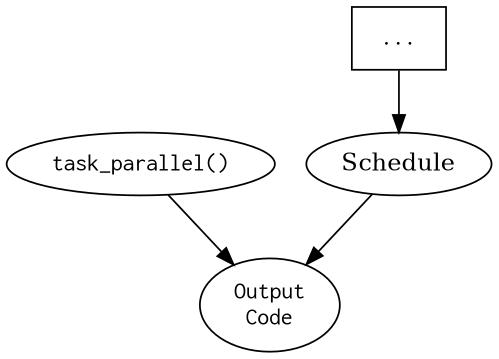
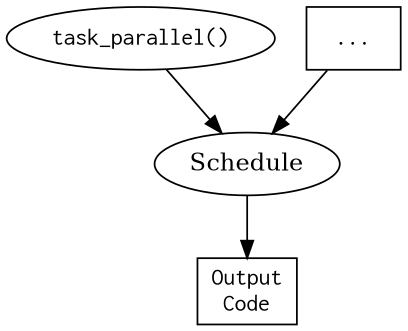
edge "task_parallel()" -> "Output Code": now "task_parallel()" -> "Schedule"
node "Output Code": shape ellipse -> box
